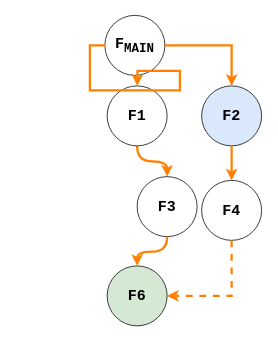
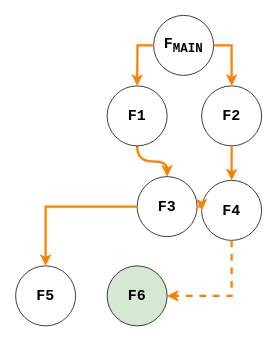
node "FMAIN": moved (135, 45) -> (183, 45)
node "F2": fillcolor #dae8fc -> #ffffff
edge "F3" -> "F4": added
edge "F3" -> "F5": added
edge "F3" -> "F6": removed
node "F5": added
